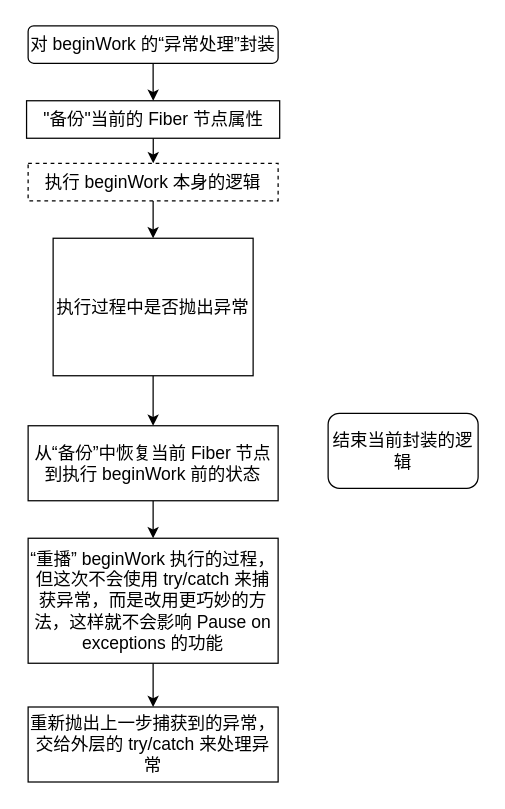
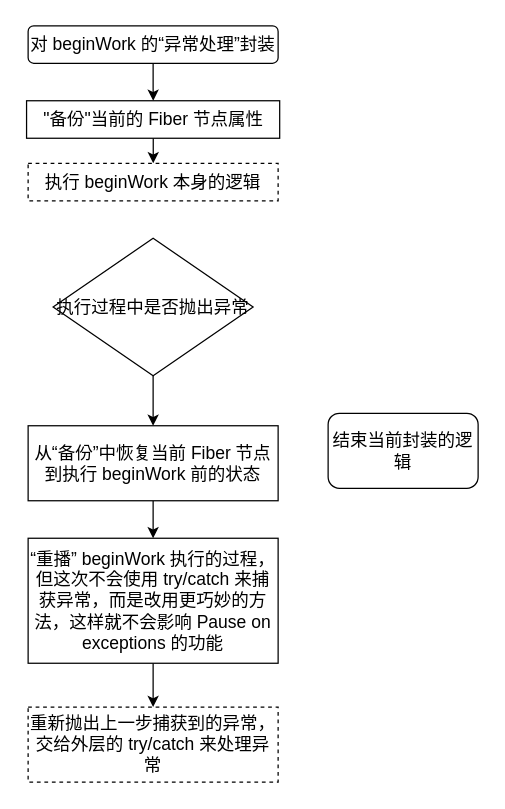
edge "执行 beginWork 本身的逻辑" -> "执行过程中是否抛出异常": removed
node "执行过程中是否抛出异常": shape rectangle -> diamond
node "重新抛出上一步捕获到的异常，交给外层的 try/catch 来处理异常": style solid -> dashed
